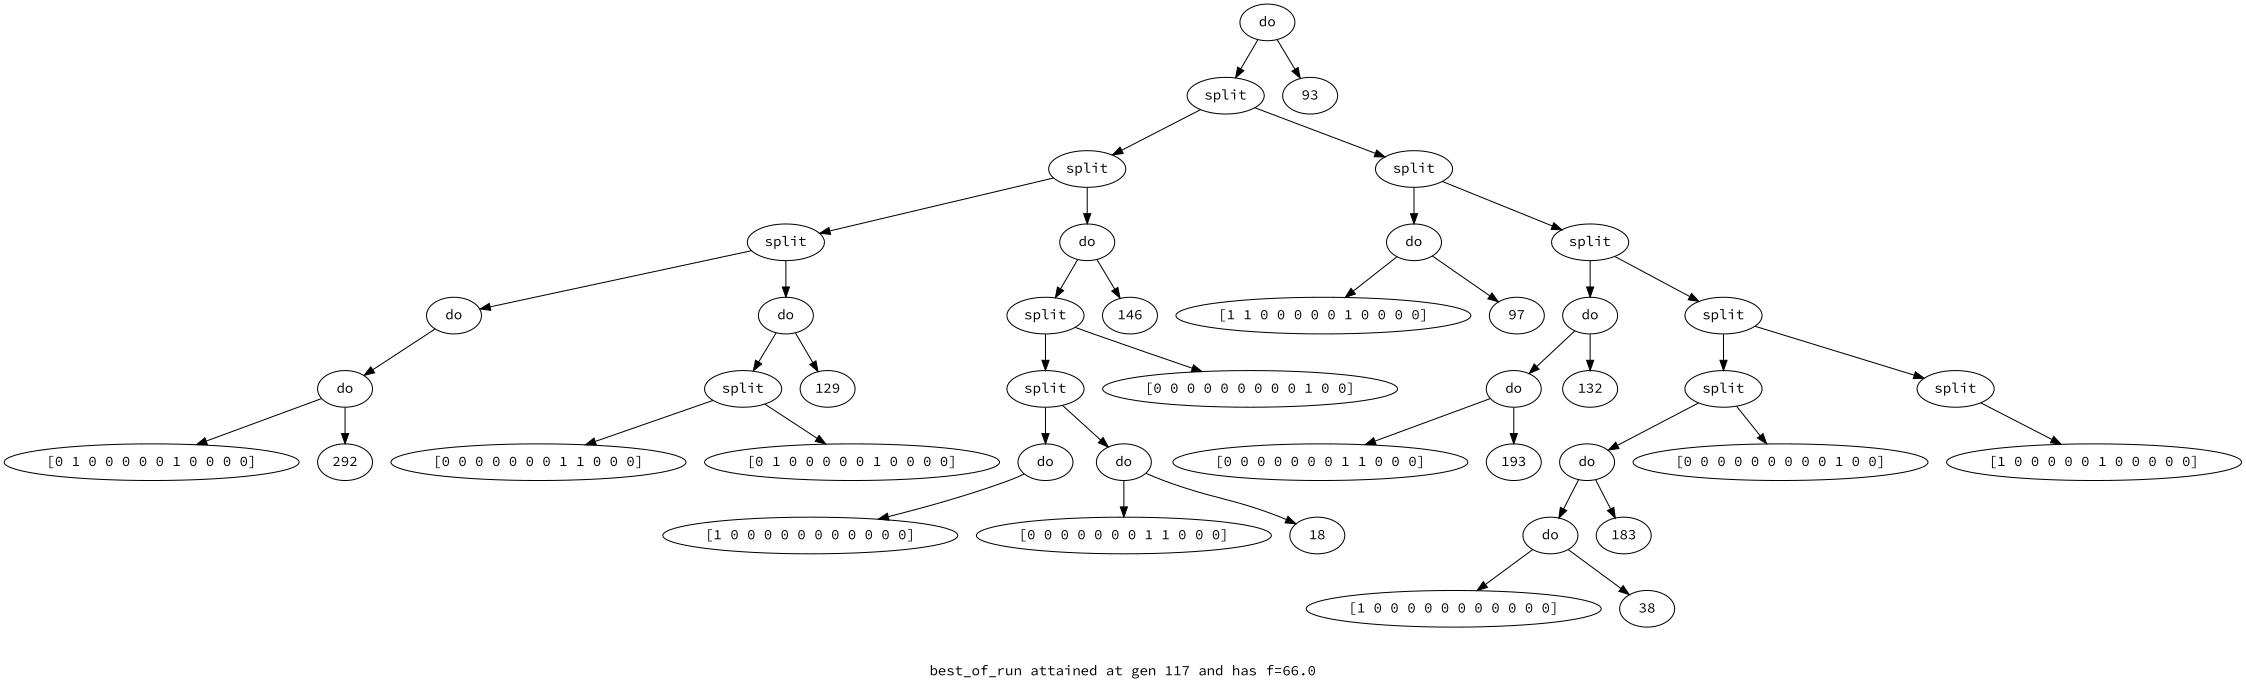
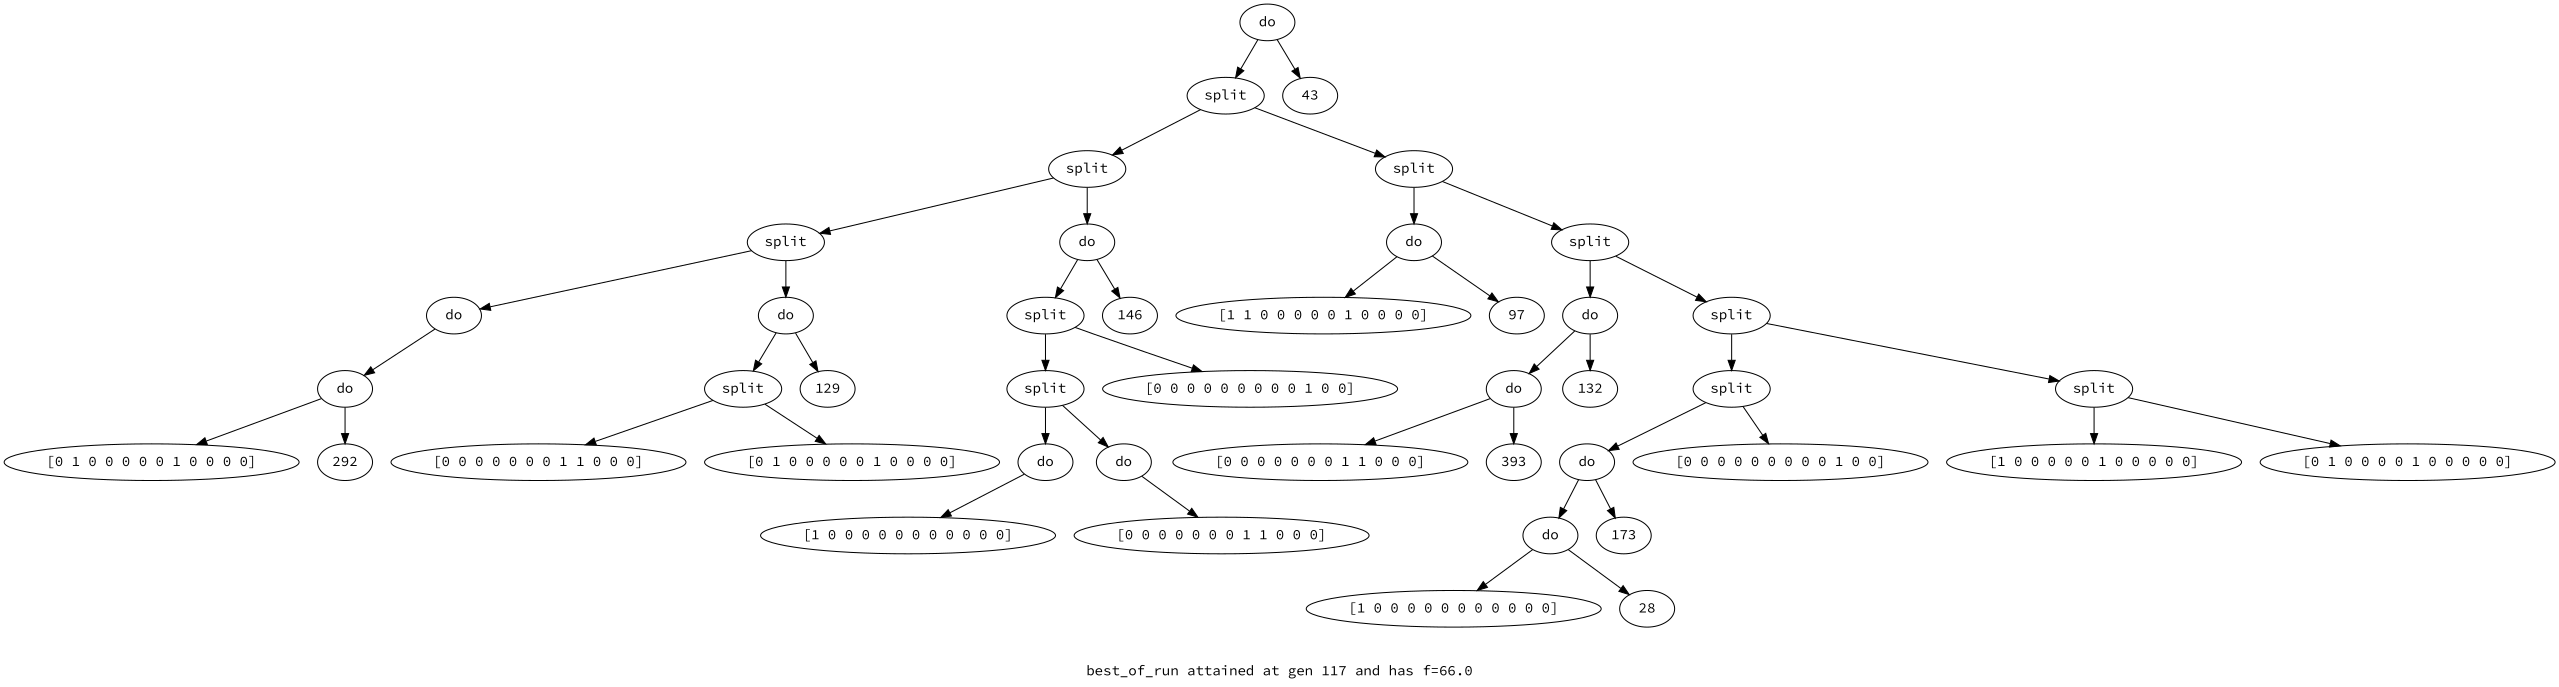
node "93": label "93" -> "43"
node "193": label "193" -> "393"
node "[0 1 0 0 0 0 1 0 0 0 0 0]": added
node "18": removed
node "183": label "183" -> "173"
node "38": label "38" -> "28"
